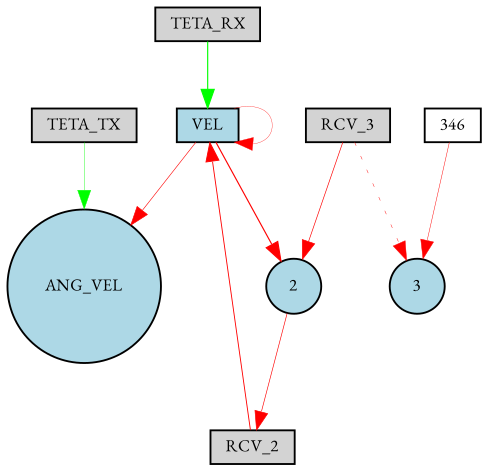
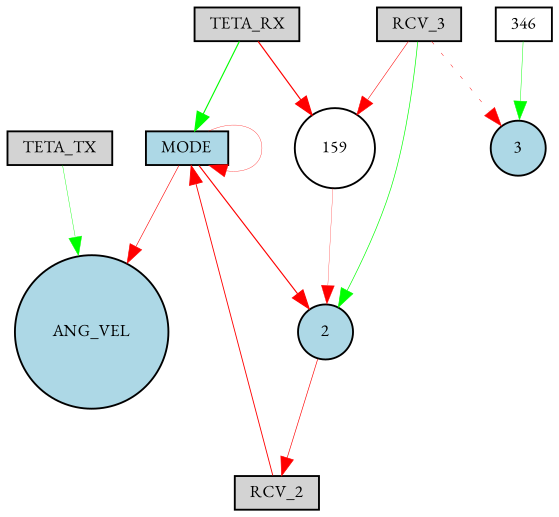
node "VEL": label "VEL" -> "MODE"
node "159": added
edge "346" -> "3": color red -> green
edge "RCV_3" -> "2": color red -> green
